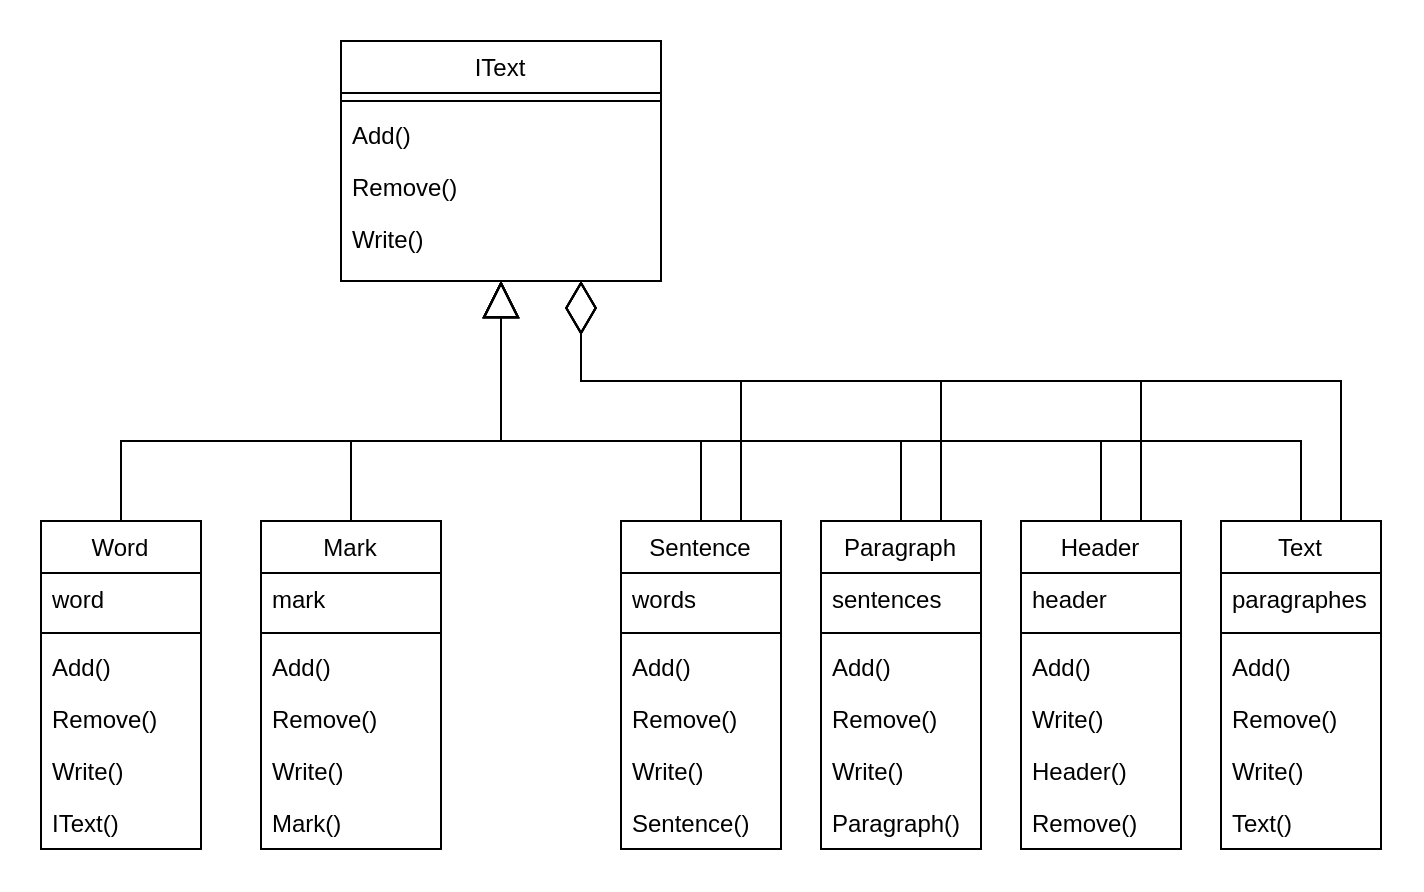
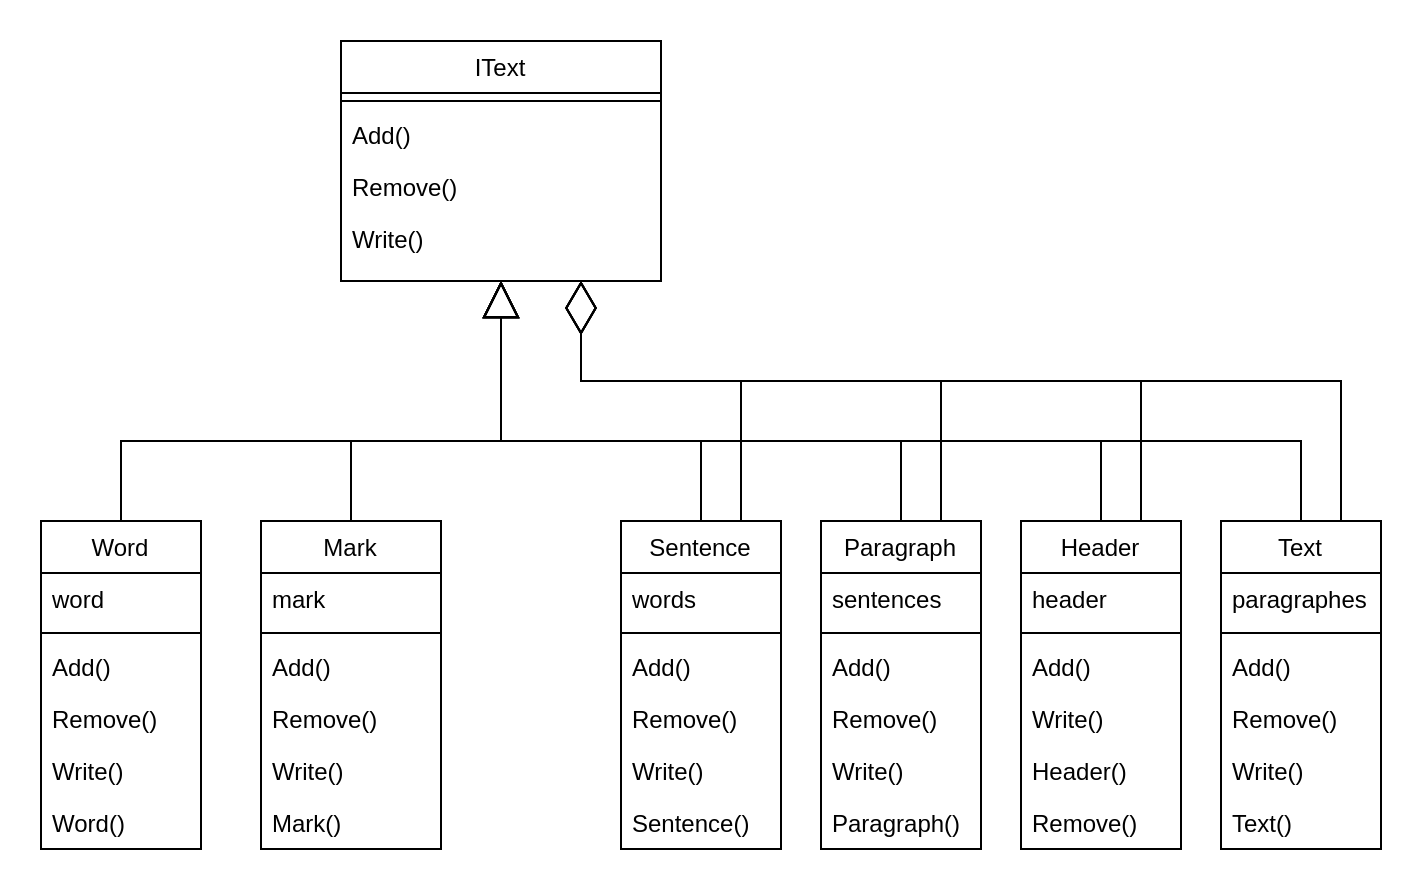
node "IText()": label "IText()" -> "Word()"
